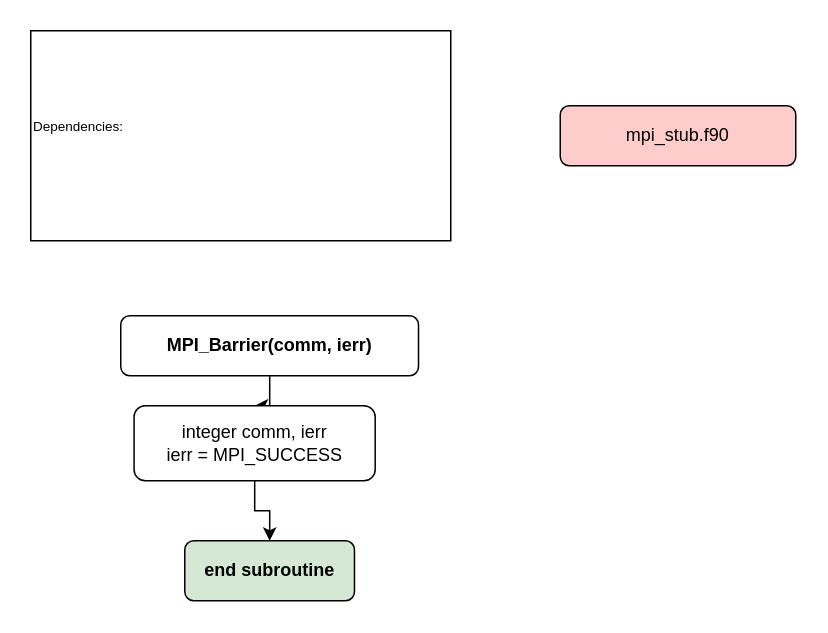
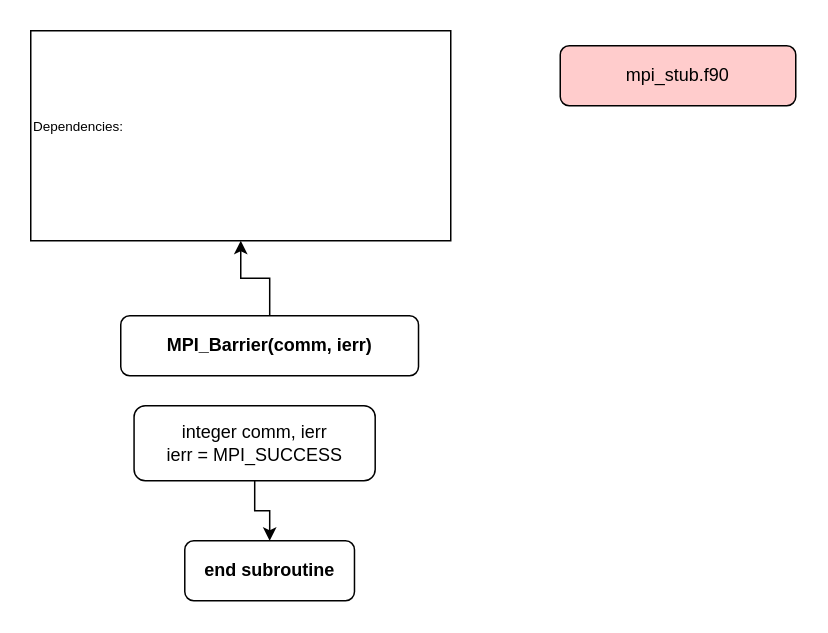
node "mpi_stub.f90": moved (678, 136) -> (678, 76)
edge "MPI_Barrier(comm, ierr)" -> "integer comm, ierr ierr = MPI_SUCCESS": now "MPI_Barrier(comm, ierr)" -> "Dependencies:"
node "end subroutine": fillcolor #d5e8d4 -> #ffffff
